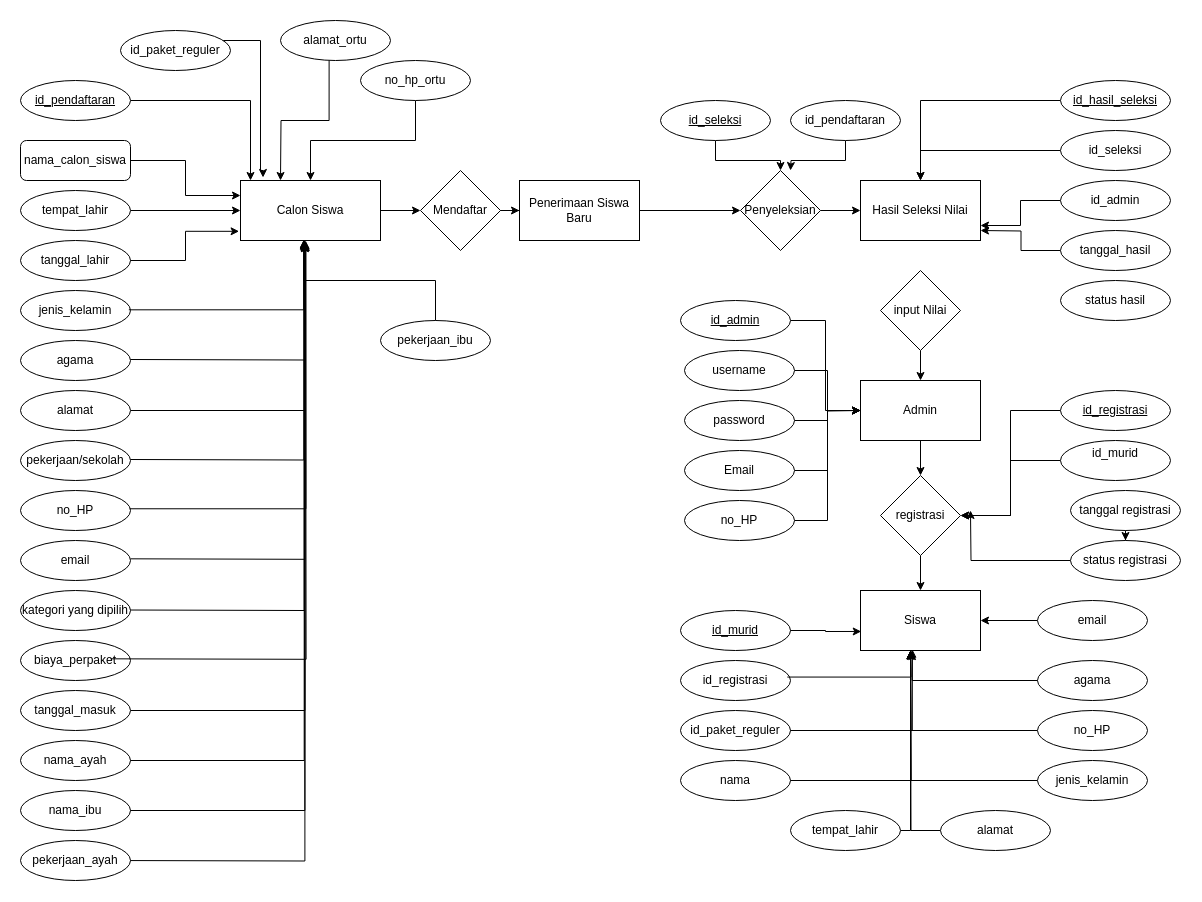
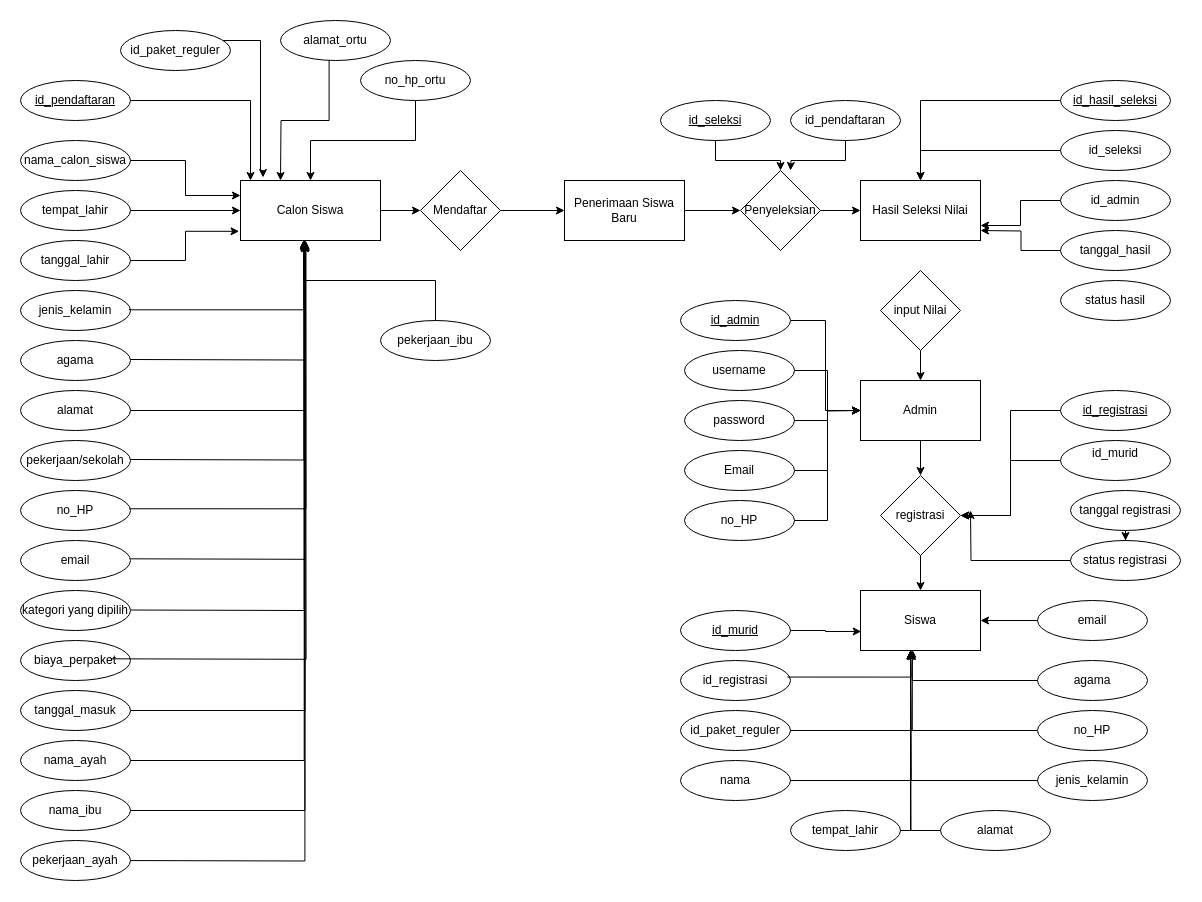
node "nama_calon_siswa": shape rounded rectangle -> ellipse
node "Penerimaan Siswa Baru": moved (580, 211) -> (625, 211)
